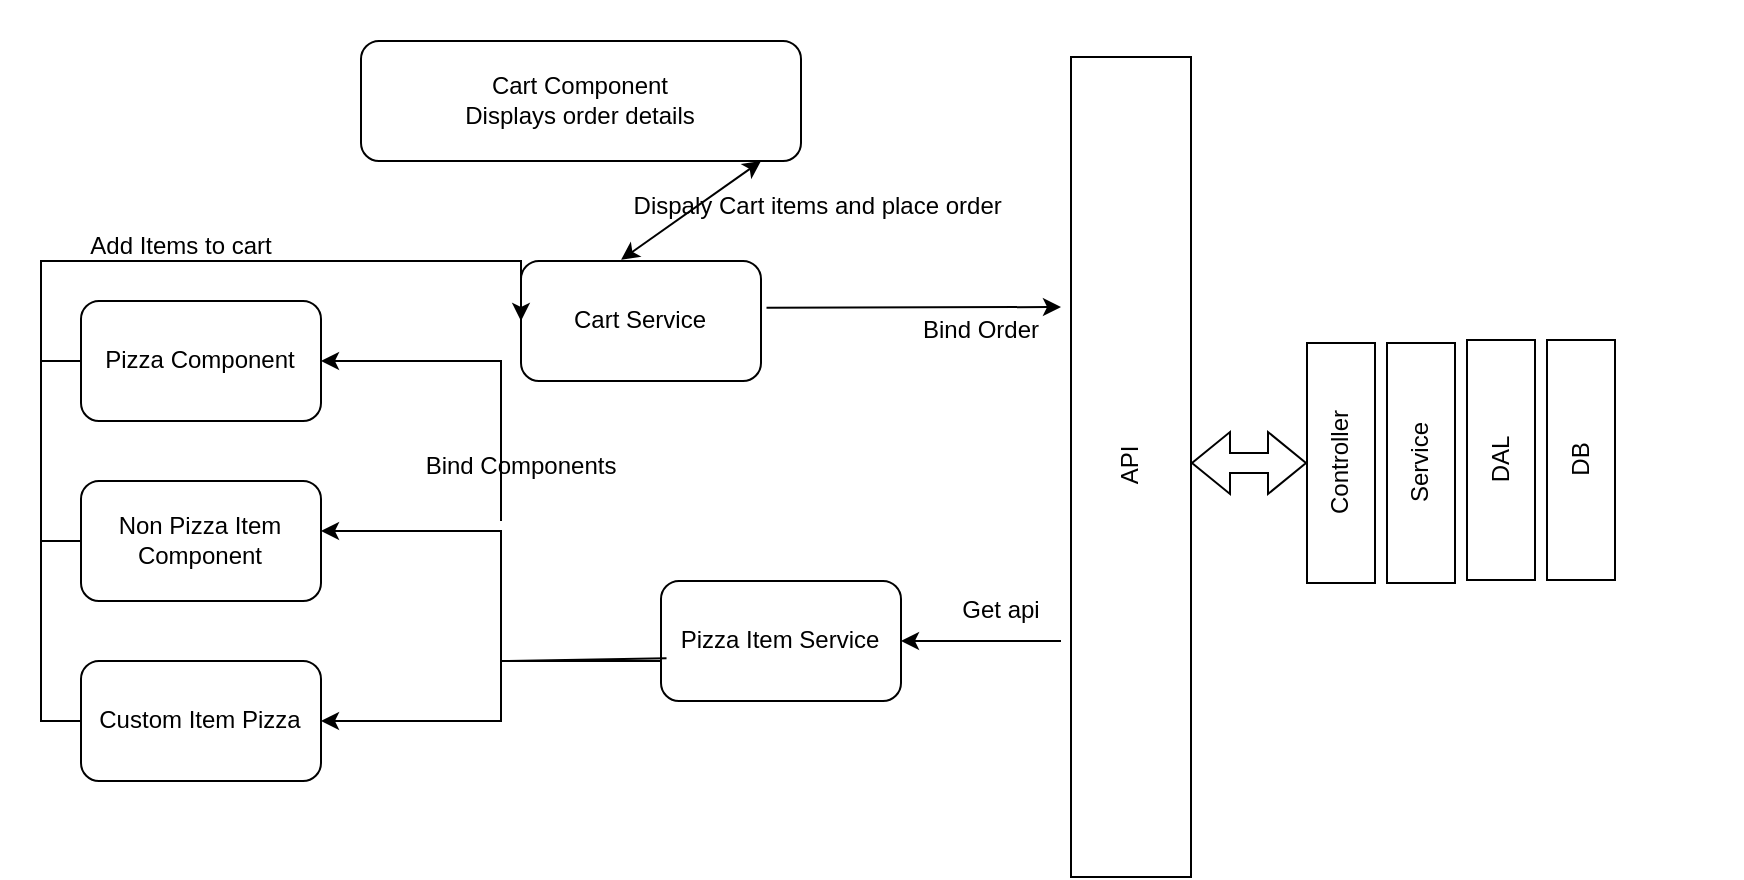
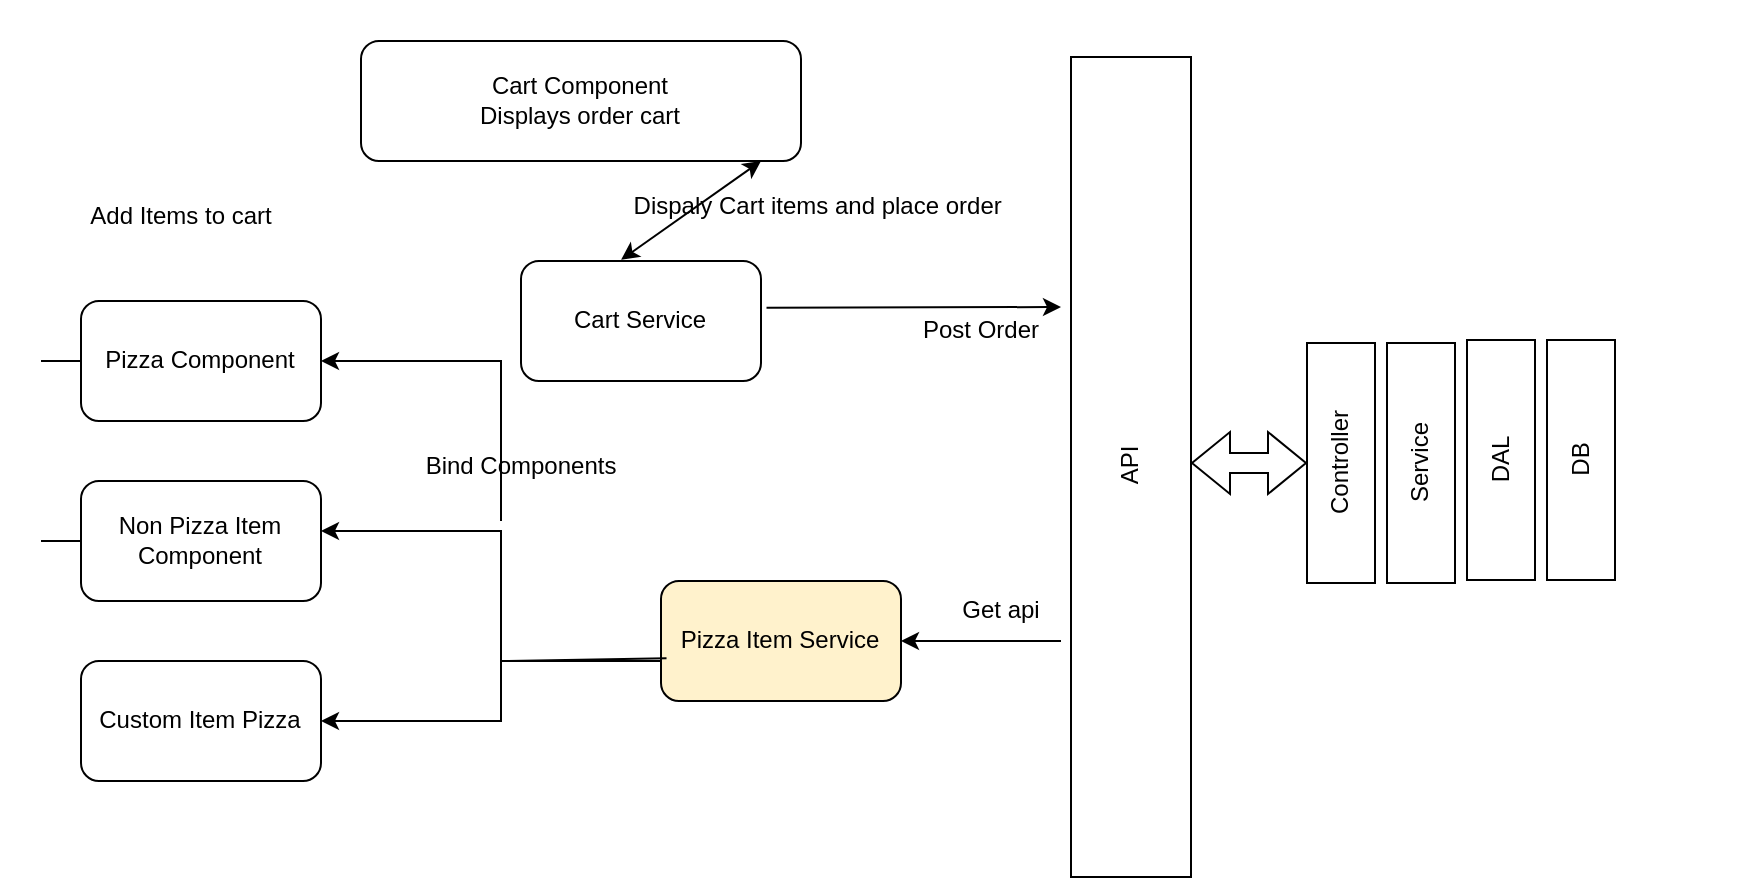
node "Cart Component Displays order details": label "Cart Component Displays order details" -> "Cart Component Displays order cart"
node "Add Items to cart": moved (181, 247) -> (181, 217)
edge "Custom Item Pizza" -> "Cart Service": removed
node "Bind Order": label "Bind Order" -> "Post Order"
node "Pizza Item Service": fillcolor #ffffff -> #fff2cc
